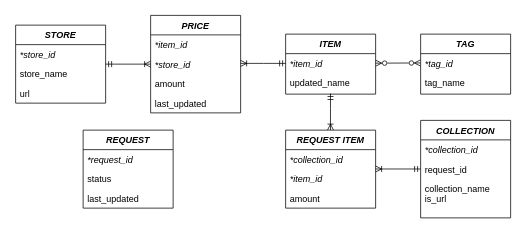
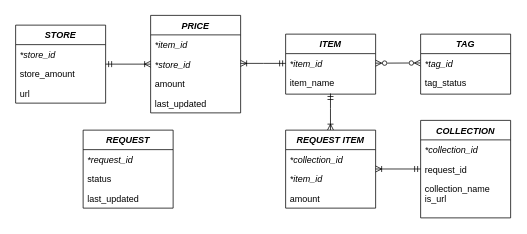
node "store_name": label "store_name" -> "store_amount"
node "updated_name": label "updated_name" -> "item_name"
node "tag_name": label "tag_name" -> "tag_status"
